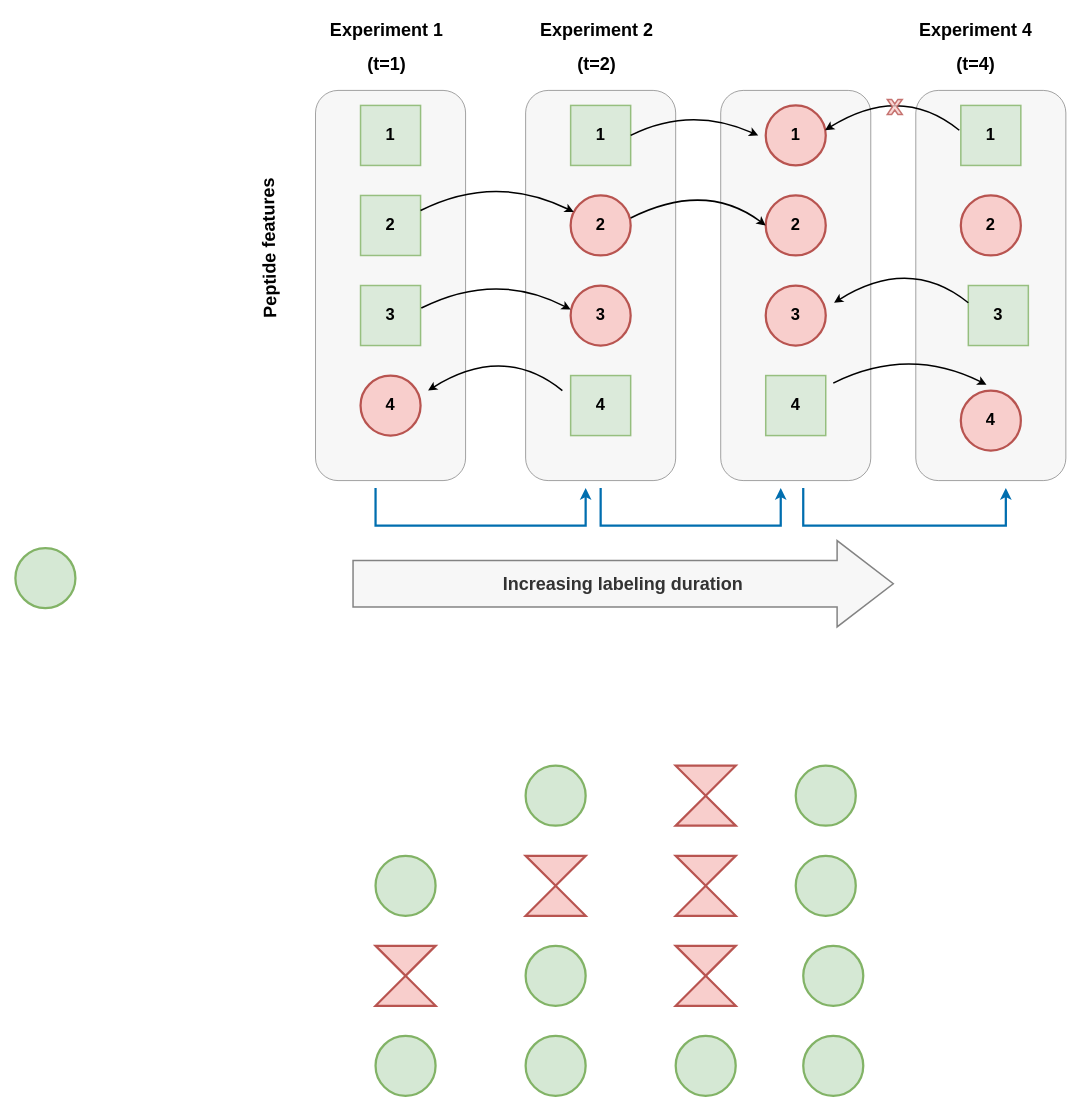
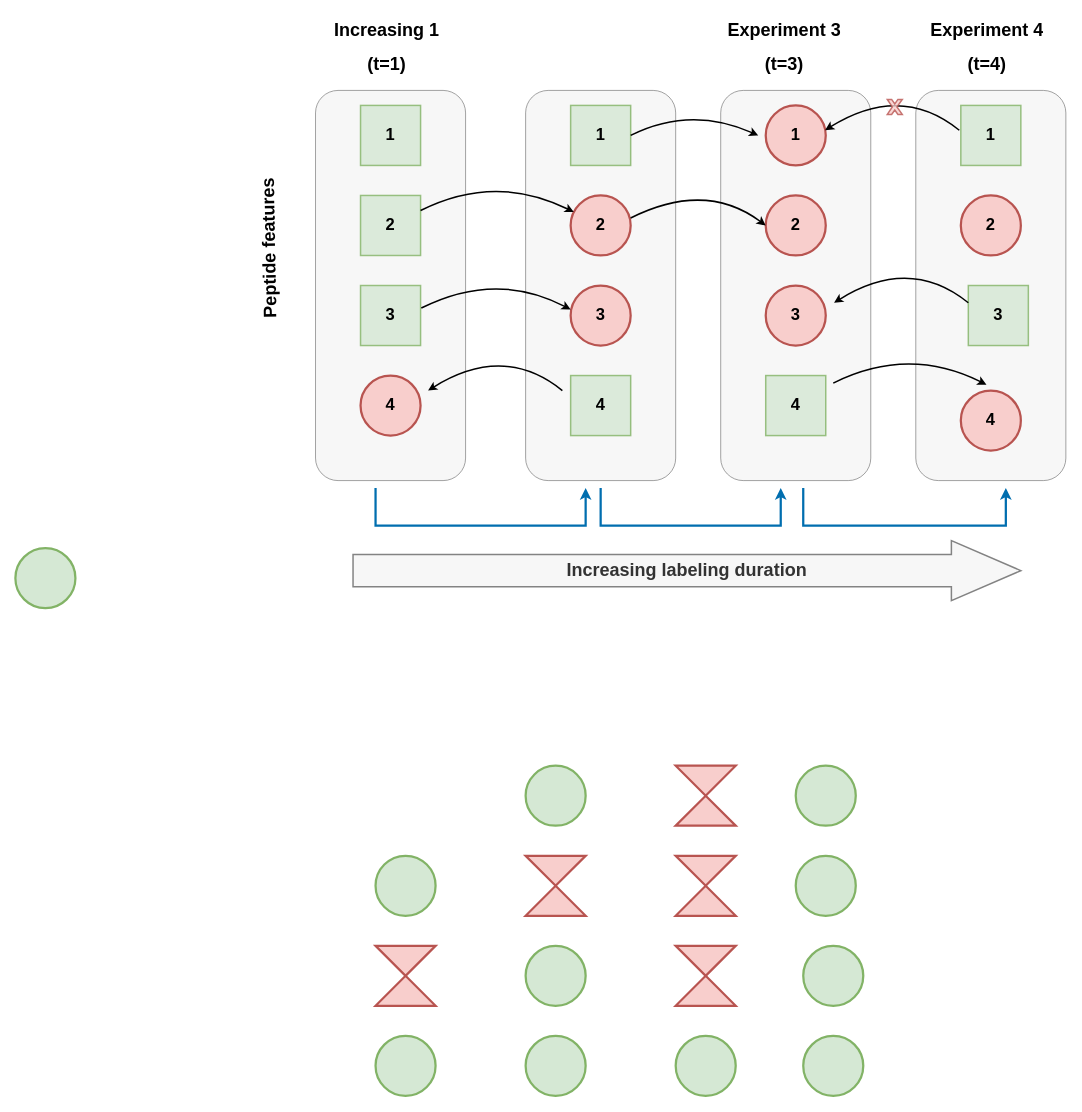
node "Experiment 1 (t=1)": label "Experiment 1 (t=1)" -> "Increasing 1 (t=1)"
node "Experiment 2 (t=2)": removed
node "Experiment 3 (t=3)": added
node "Experiment 4 (t=4)": moved (975, 45) -> (987, 45)
node "Increasing labeling duration": size 540x86 -> 668x60
